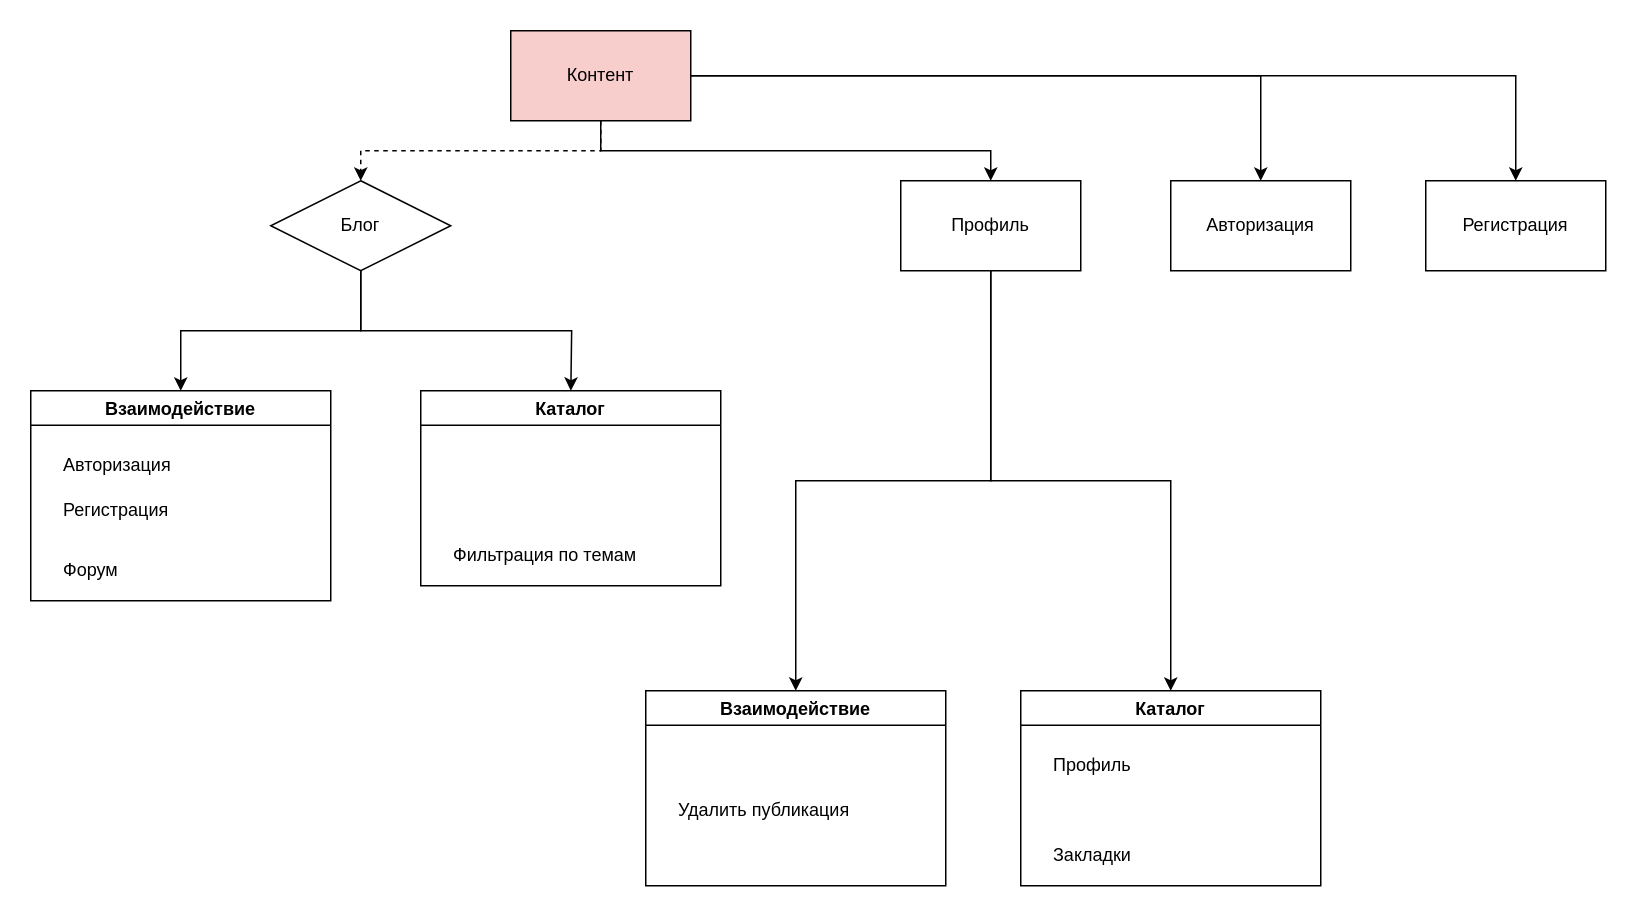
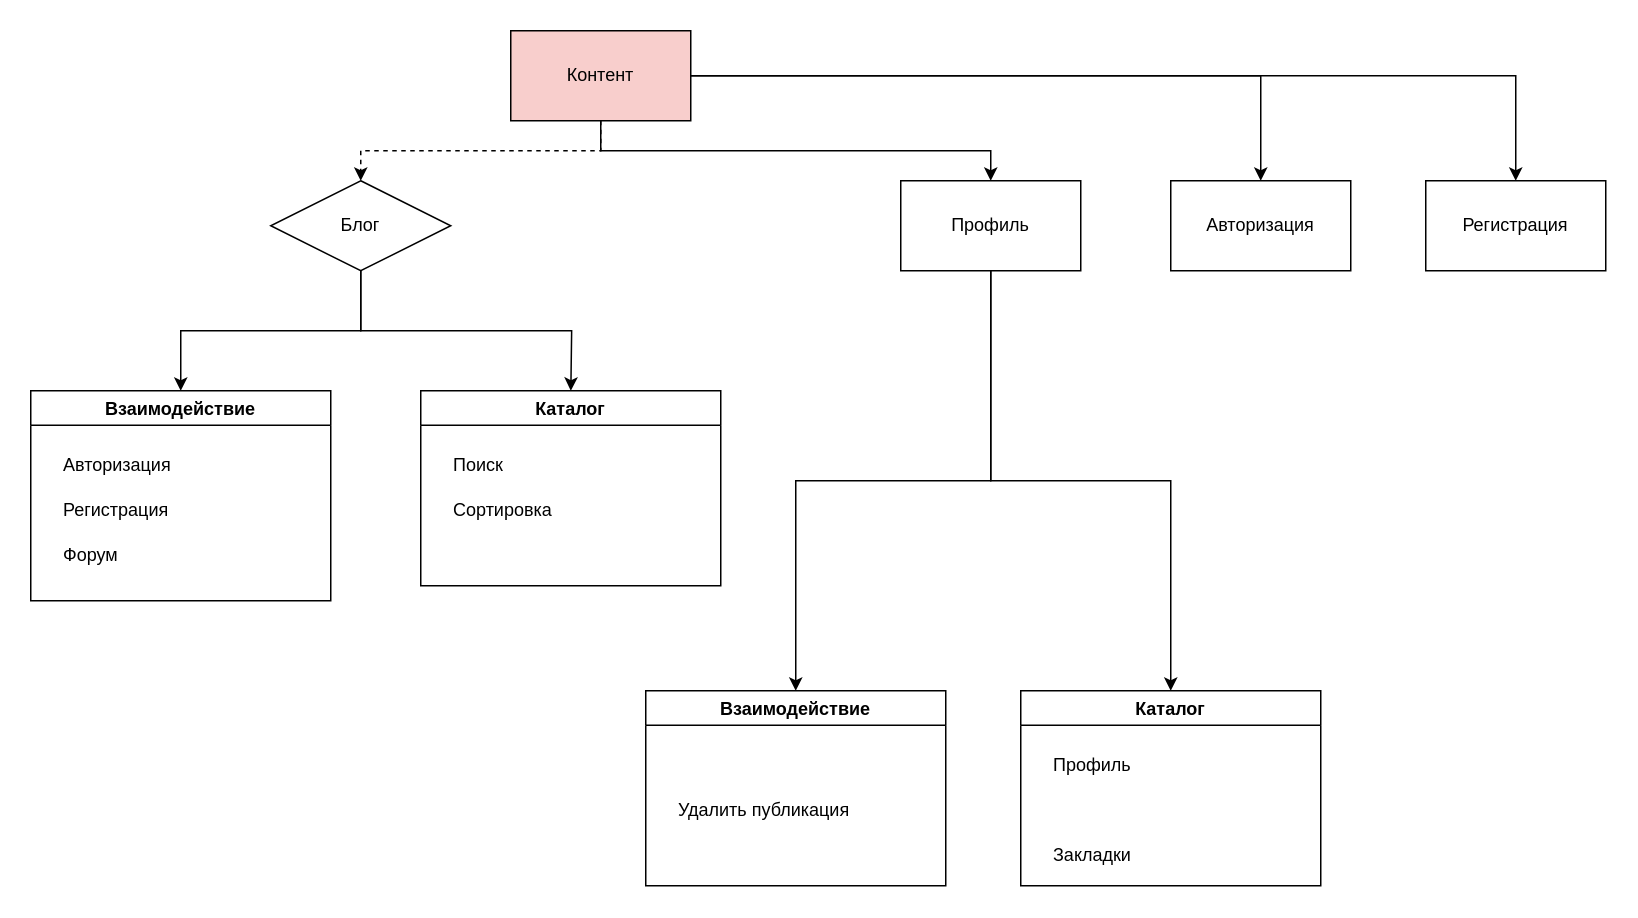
node "Поиск": added
node "Сортировка": added
node "Фильтрация по темам": removed
node "Форум": moved (106, 571) -> (106, 556)
